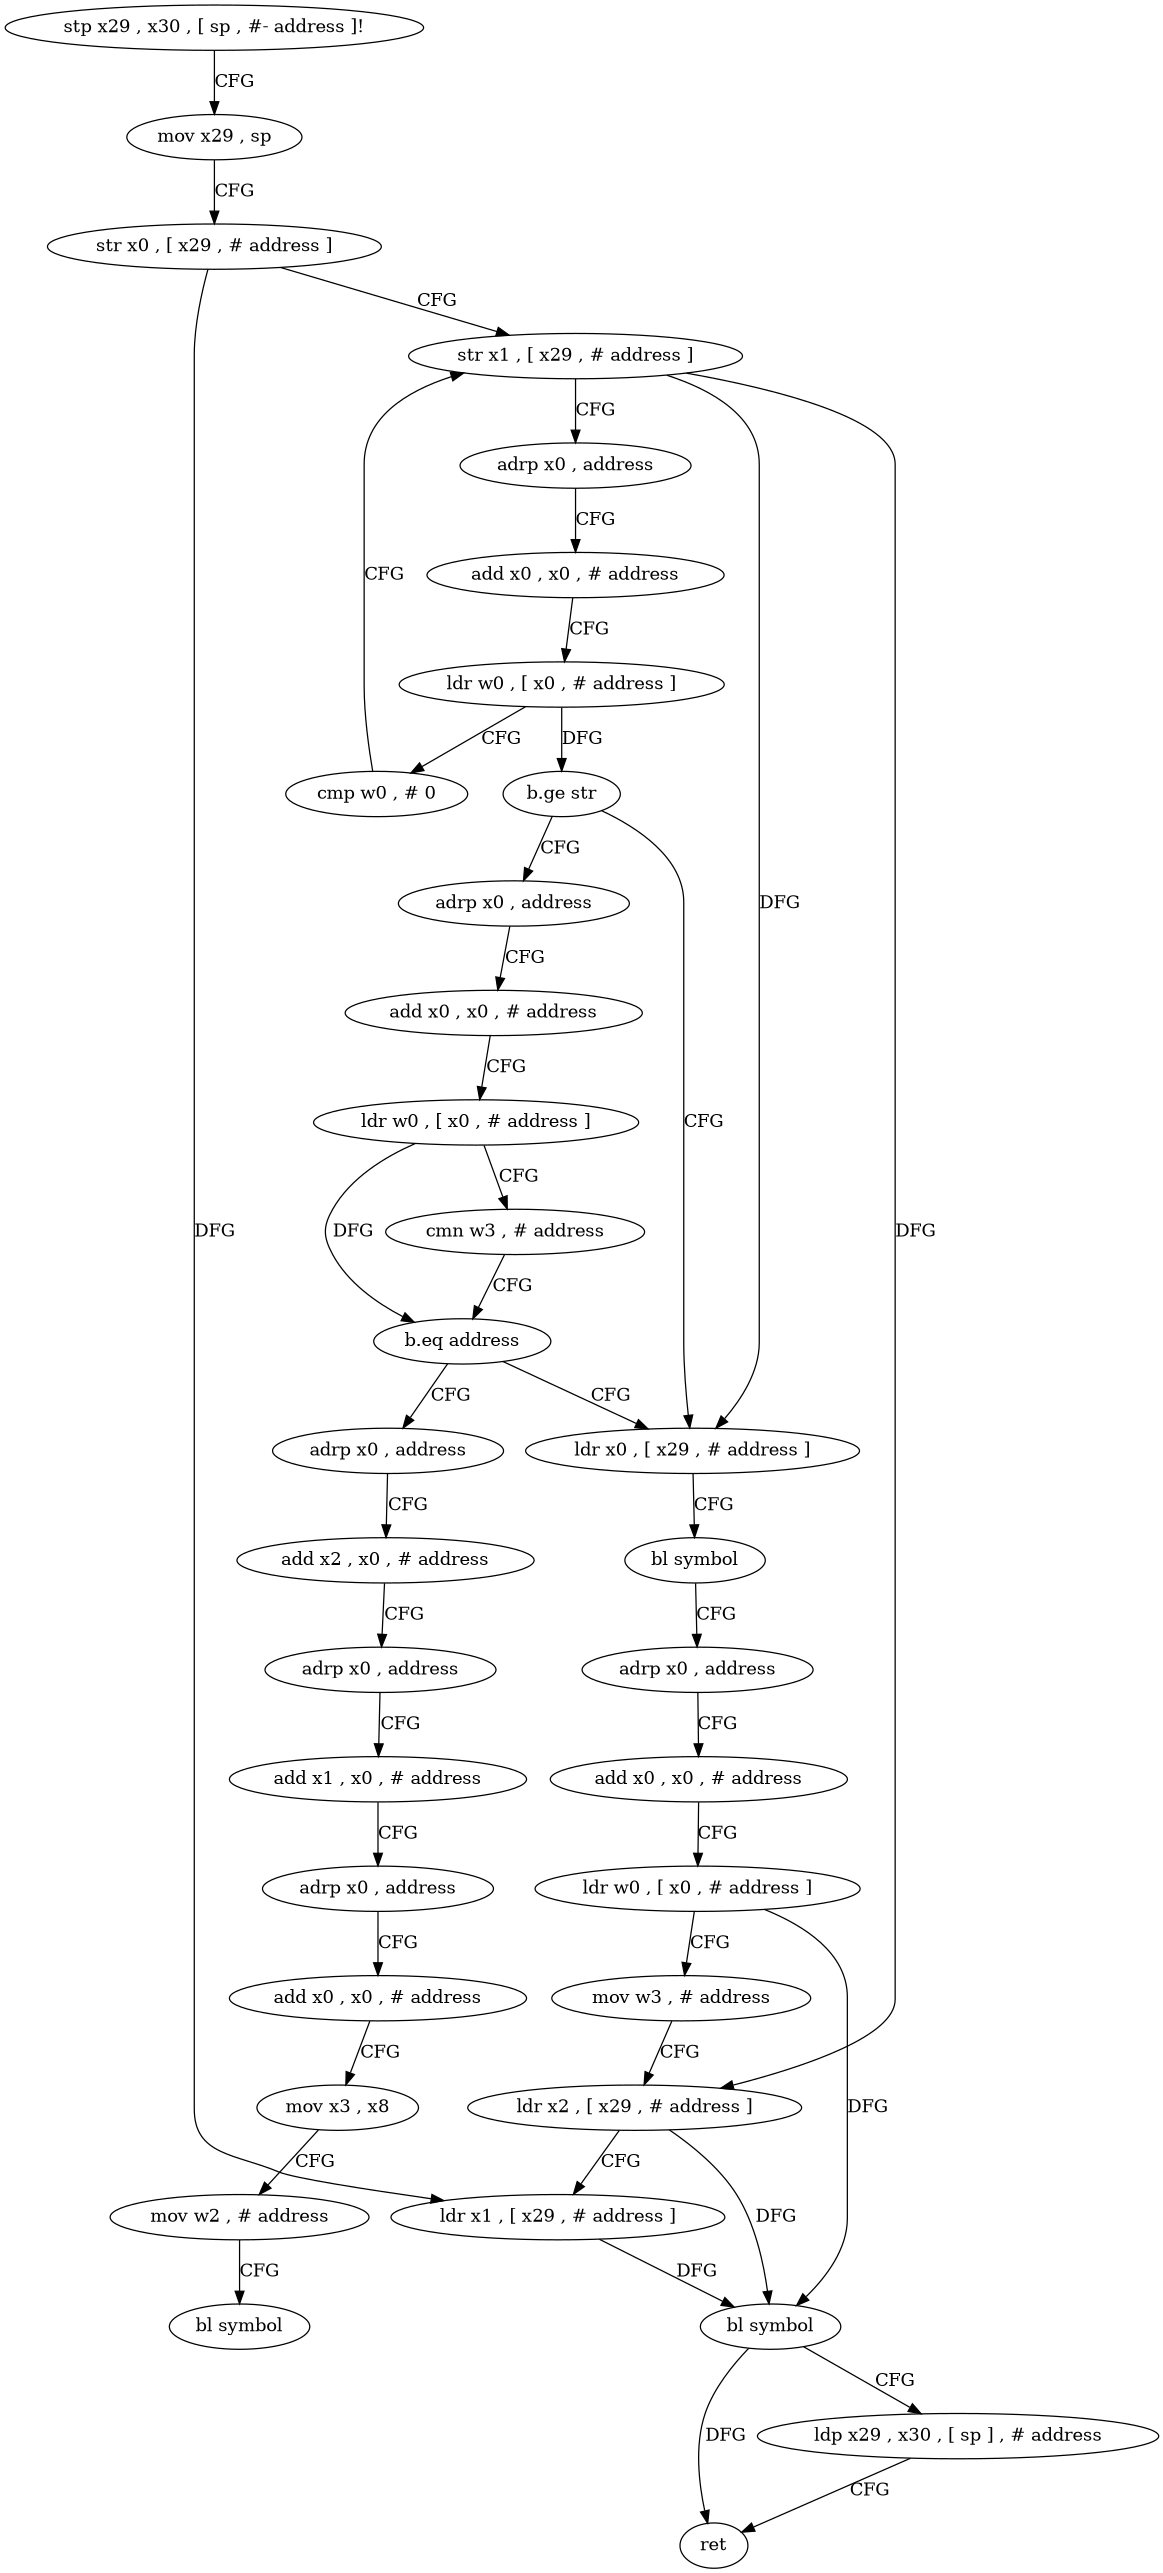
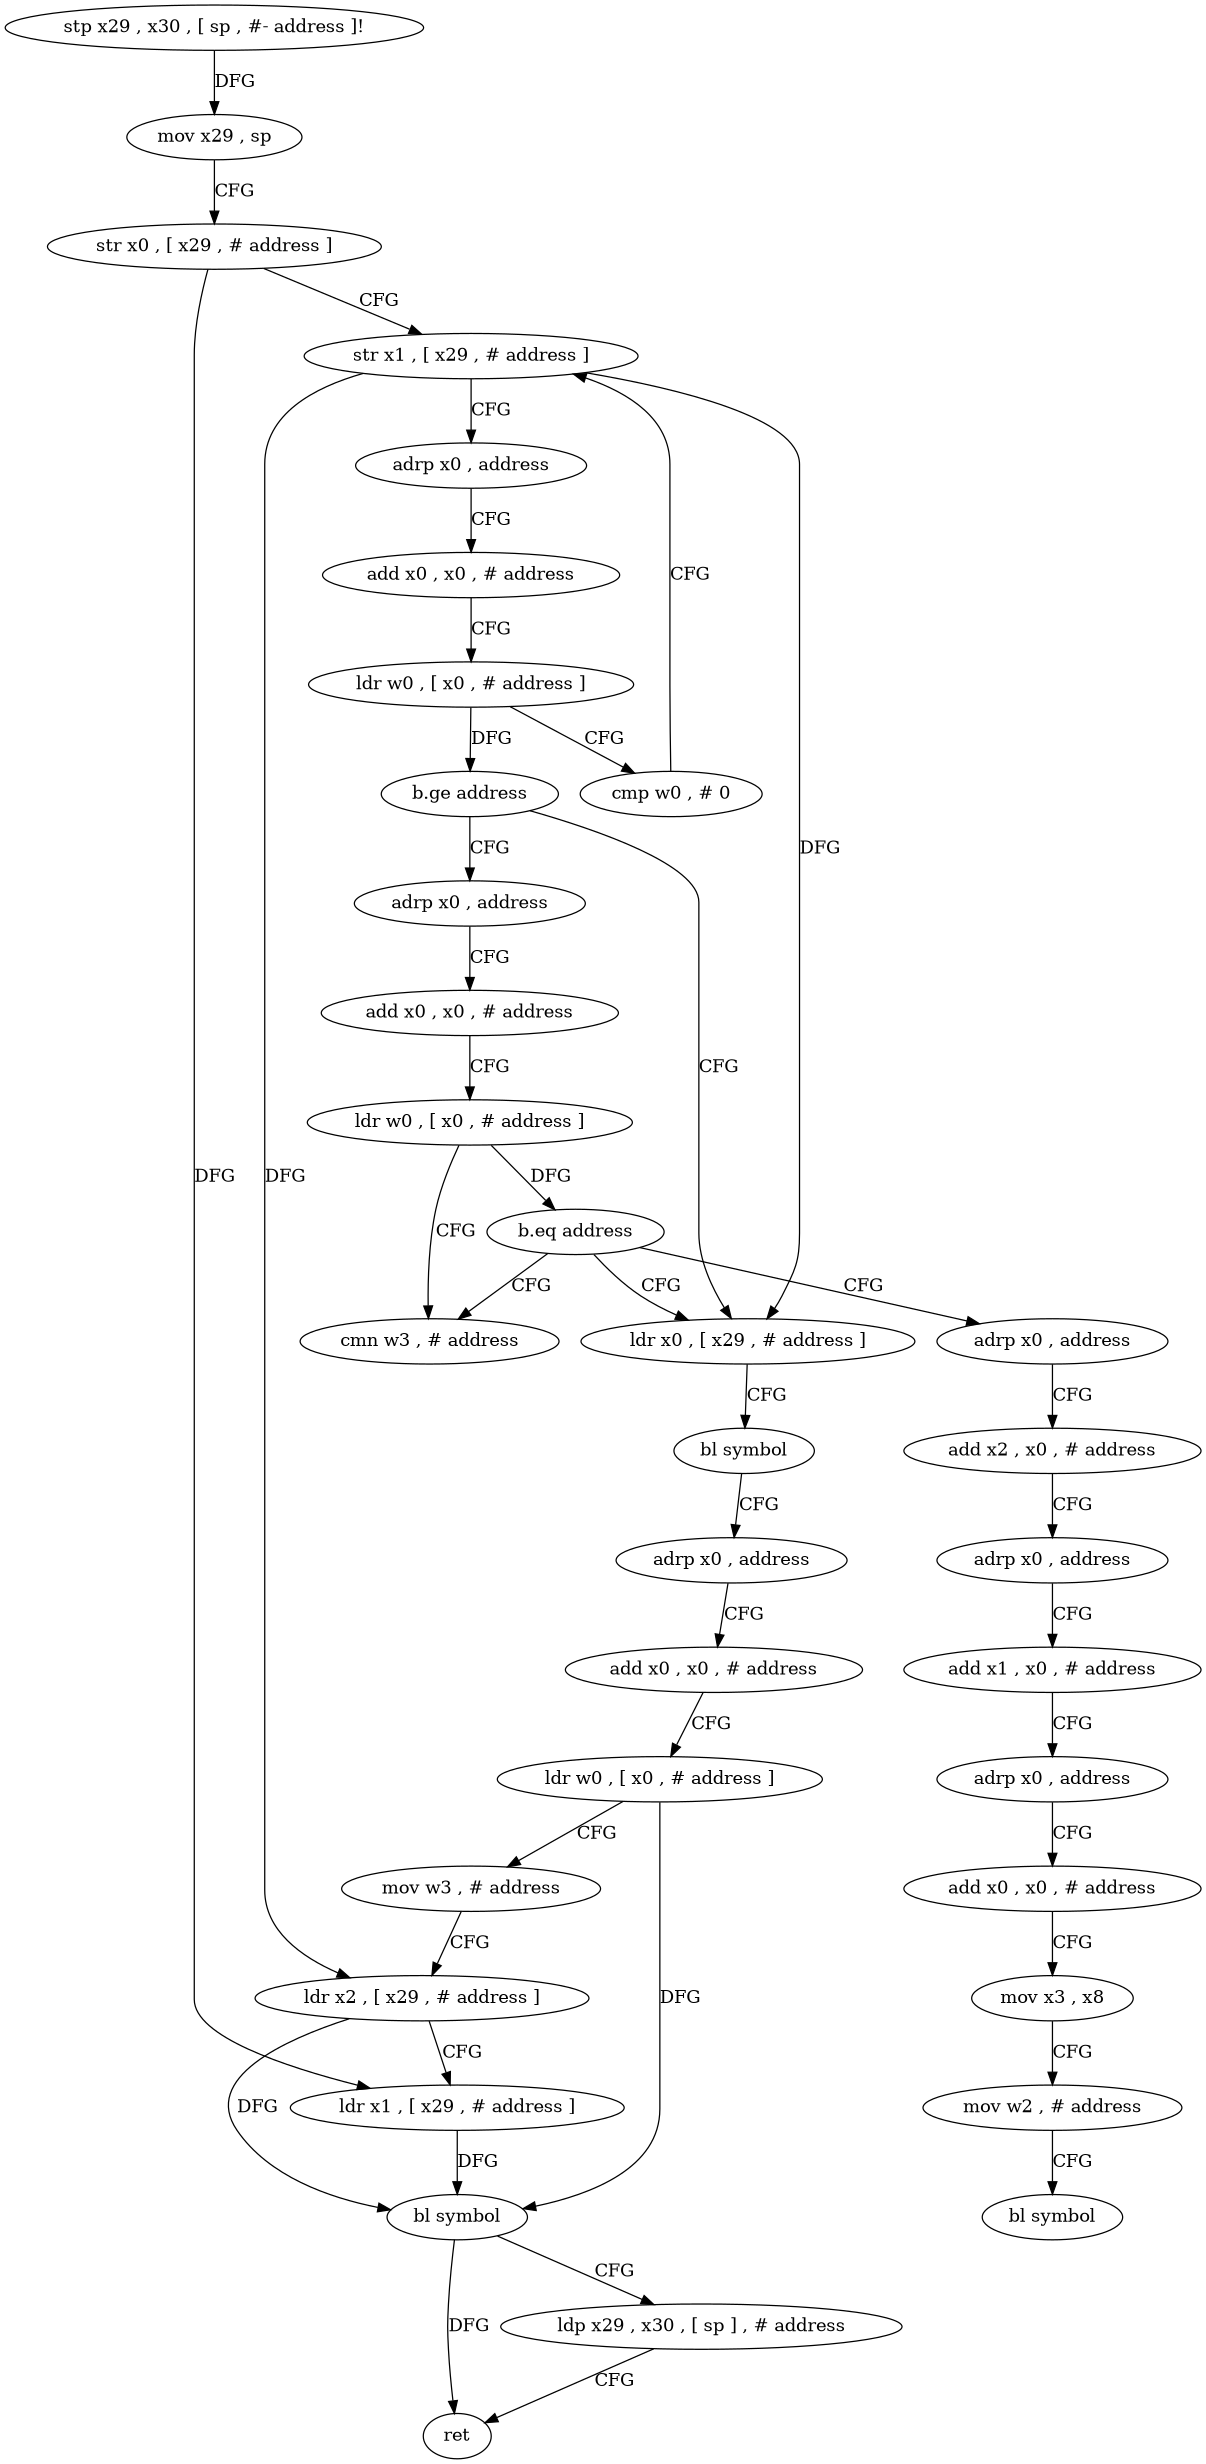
edge "stp x29 , x30 , [ sp , #- address ]!" -> "mov x29 , sp": label "CFG" -> "DFG"
node "b.ge str": label "b.ge str" -> "b.ge address"
edge "cmn w3 , # address" -> "b.eq address": reversed
